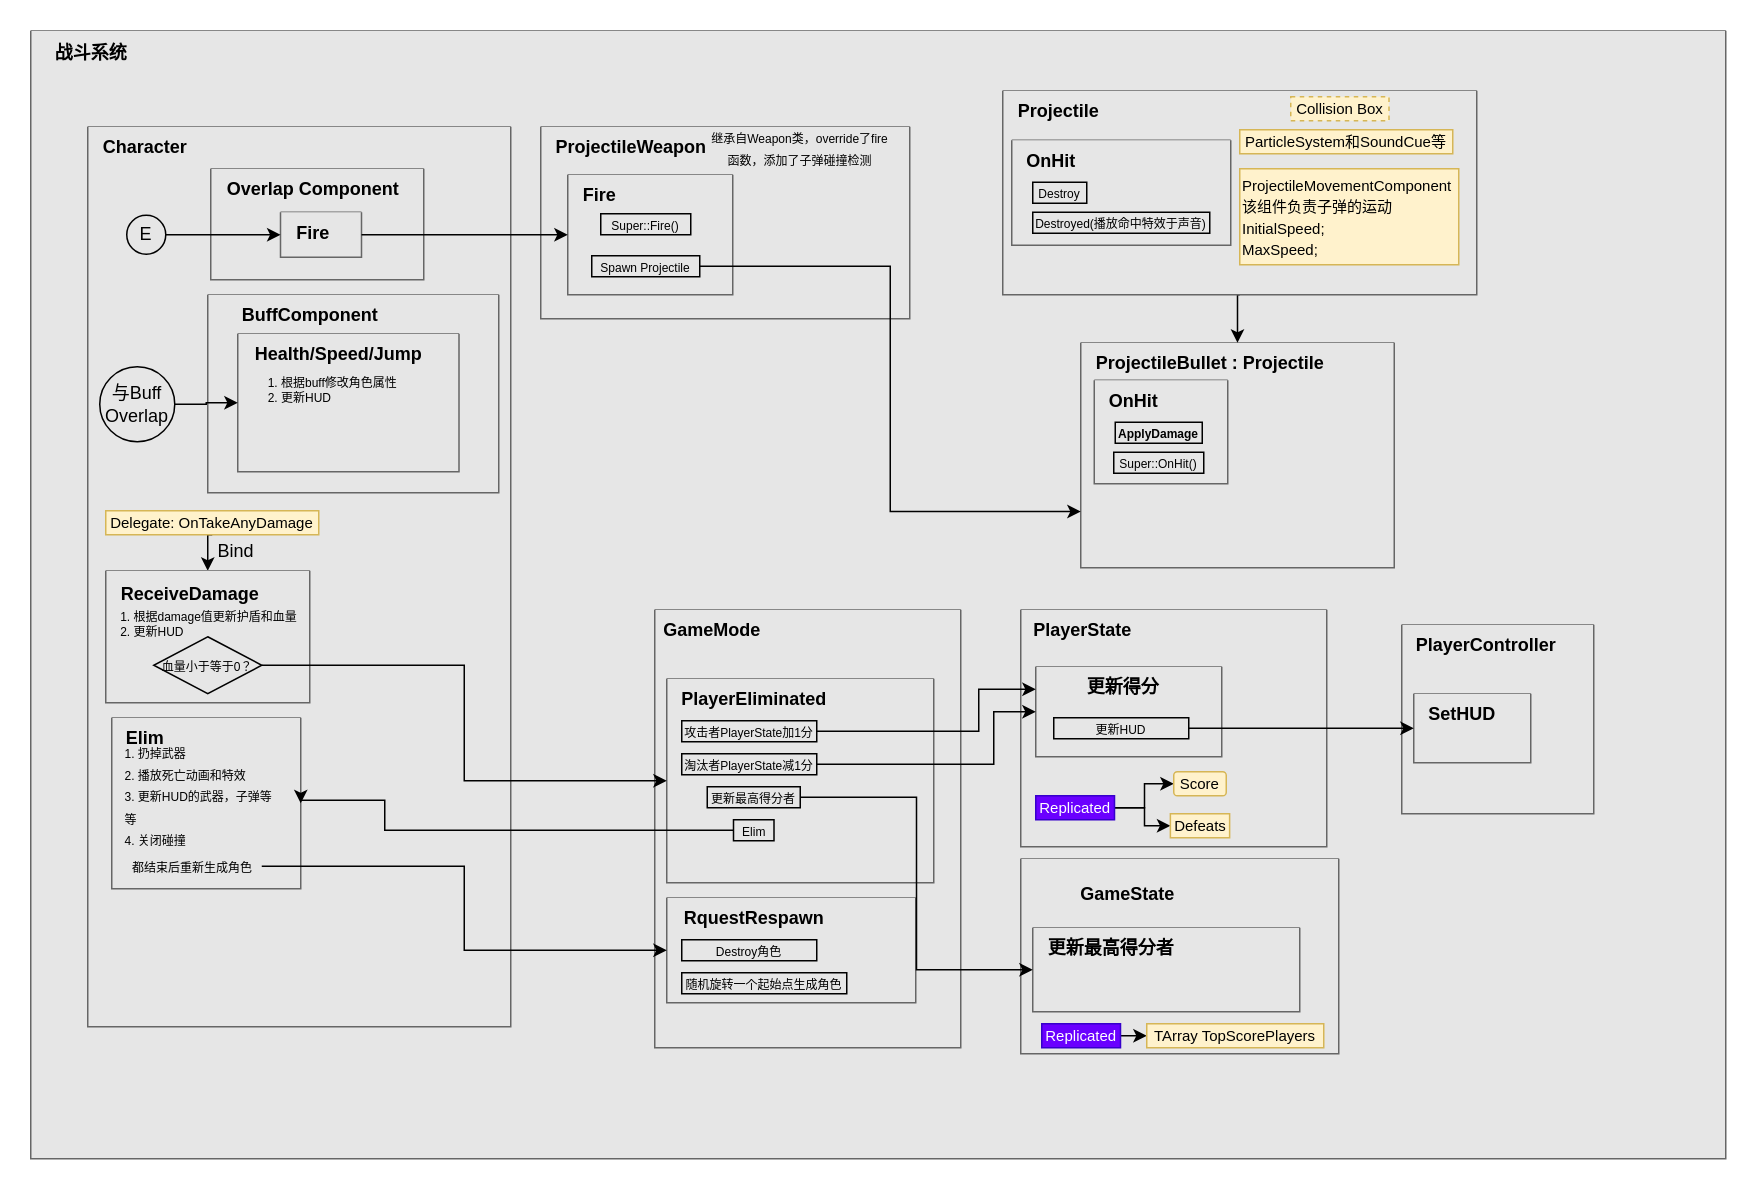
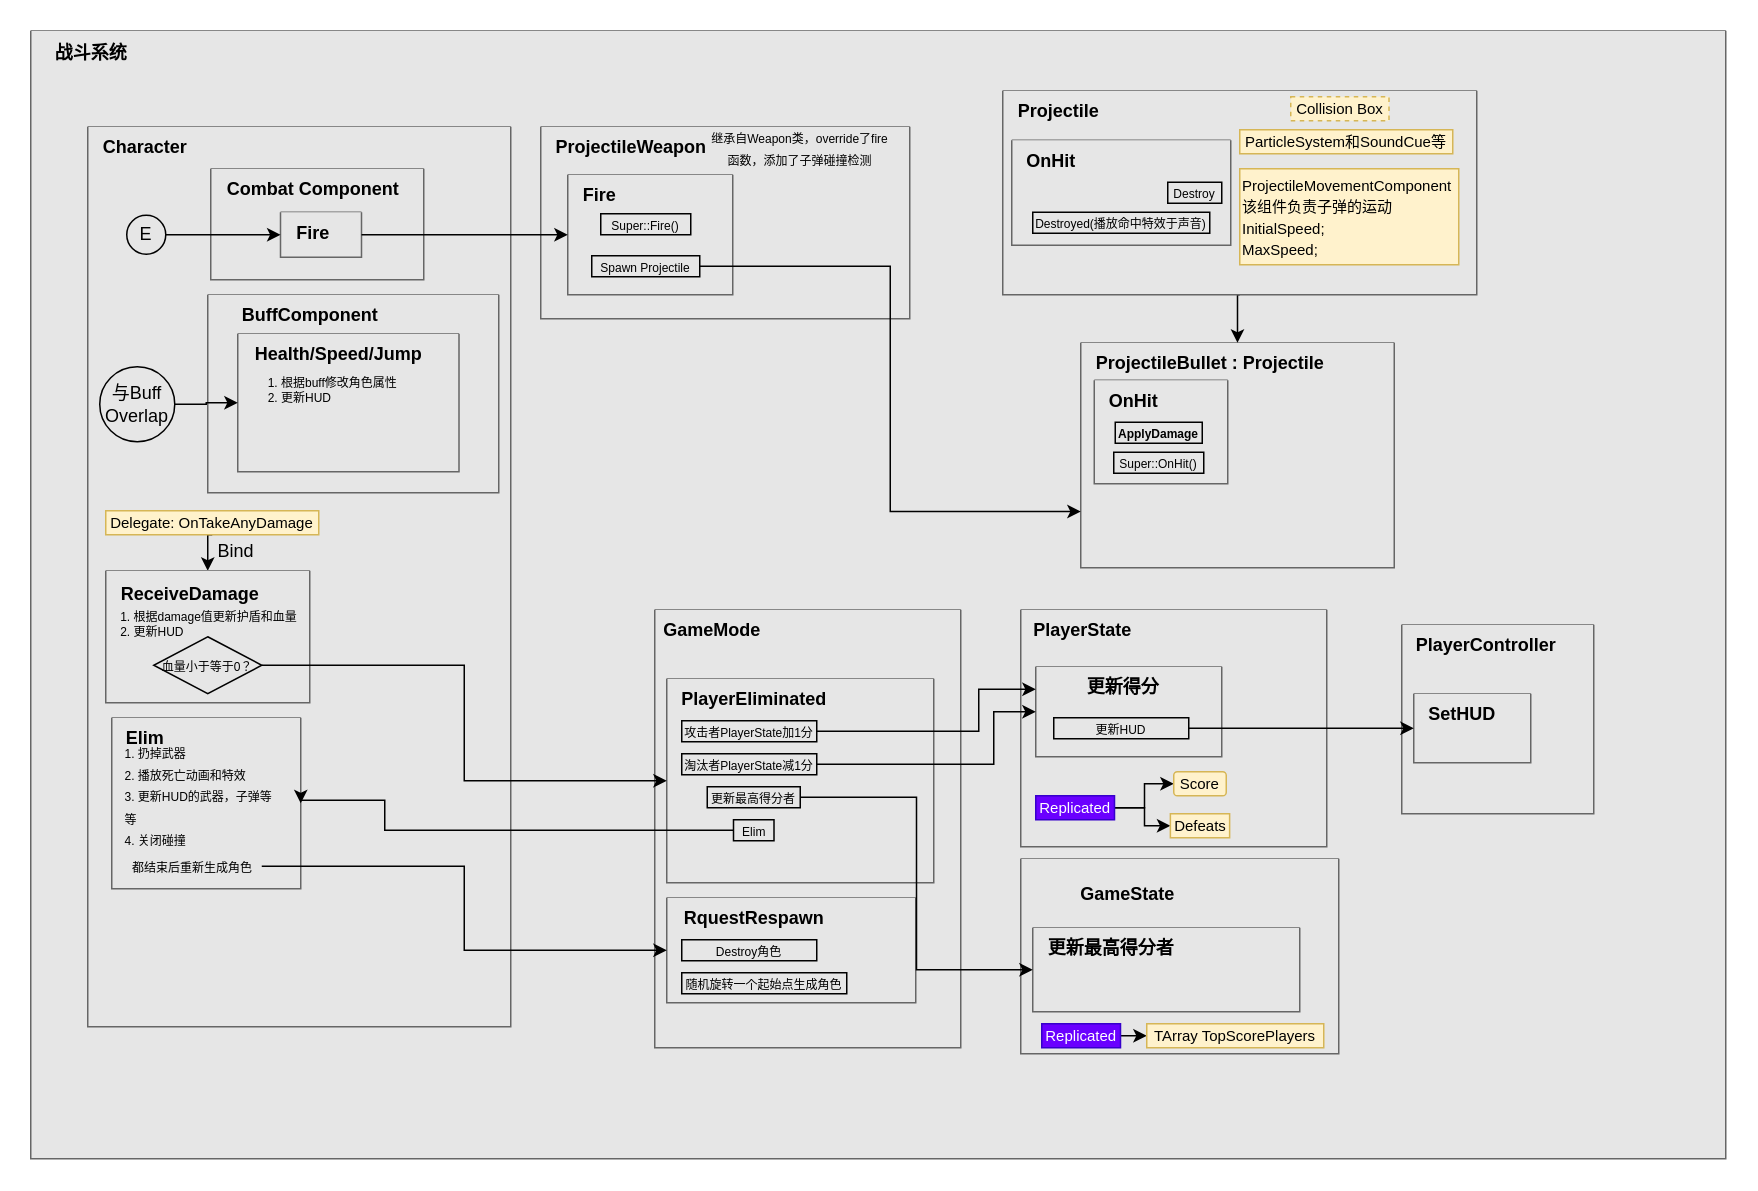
node "Overlap Component": label "Overlap Component" -> "Combat Component"
node "Destroy": moved (1060, 193) -> (1195, 193)
